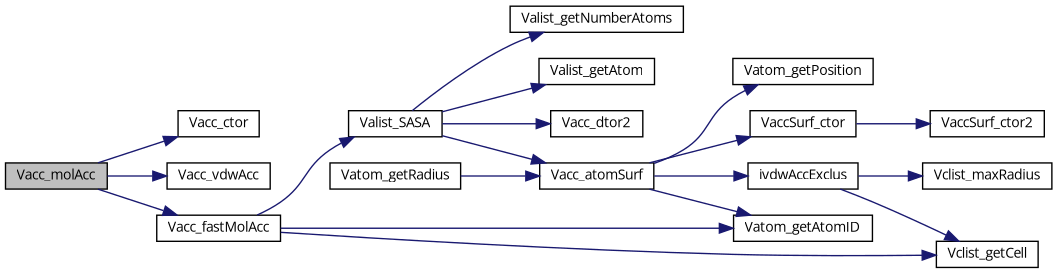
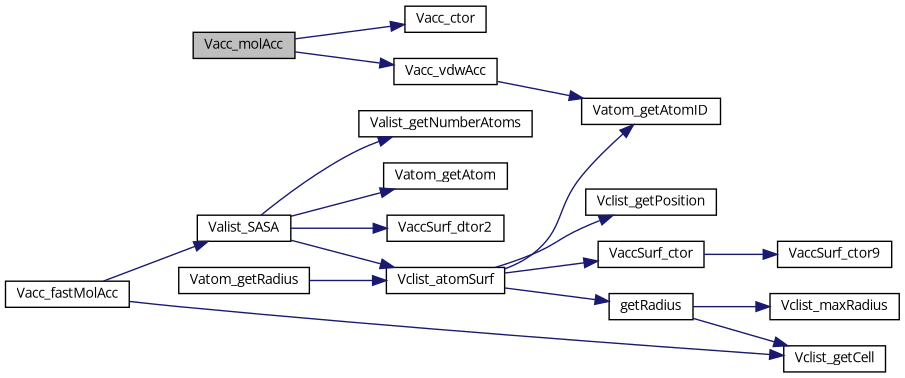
node "Valist_getAtom": label "Valist_getAtom" -> "Vatom_getAtom"
node "Vatom_getPosition": label "Vatom_getPosition" -> "Vclist_getPosition"
node "Vacc_dtor2": label "Vacc_dtor2" -> "VaccSurf_dtor2"
node "VaccSurf_ctor2": label "VaccSurf_ctor2" -> "VaccSurf_ctor9"
node "Vacc_atomSurf": label "Vacc_atomSurf" -> "Vclist_atomSurf"
node "ivdwAccExclus": label "ivdwAccExclus" -> "getRadius"
edge "Vacc_molAcc" -> "Vacc_fastMolAcc": removed
edge "Vacc_fastMolAcc" -> "Vatom_getAtomID": now "Vacc_vdwAcc" -> "Vatom_getAtomID"
